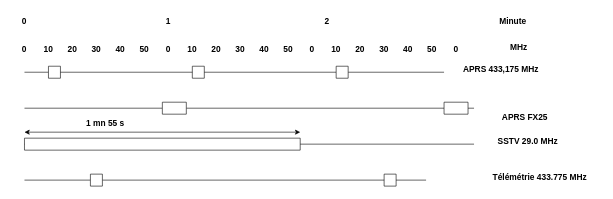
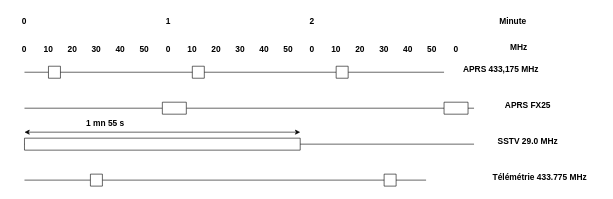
node "2": moved (327, 21) -> (312, 21)
node "APRS FX25": moved (525, 117) -> (528, 105)
